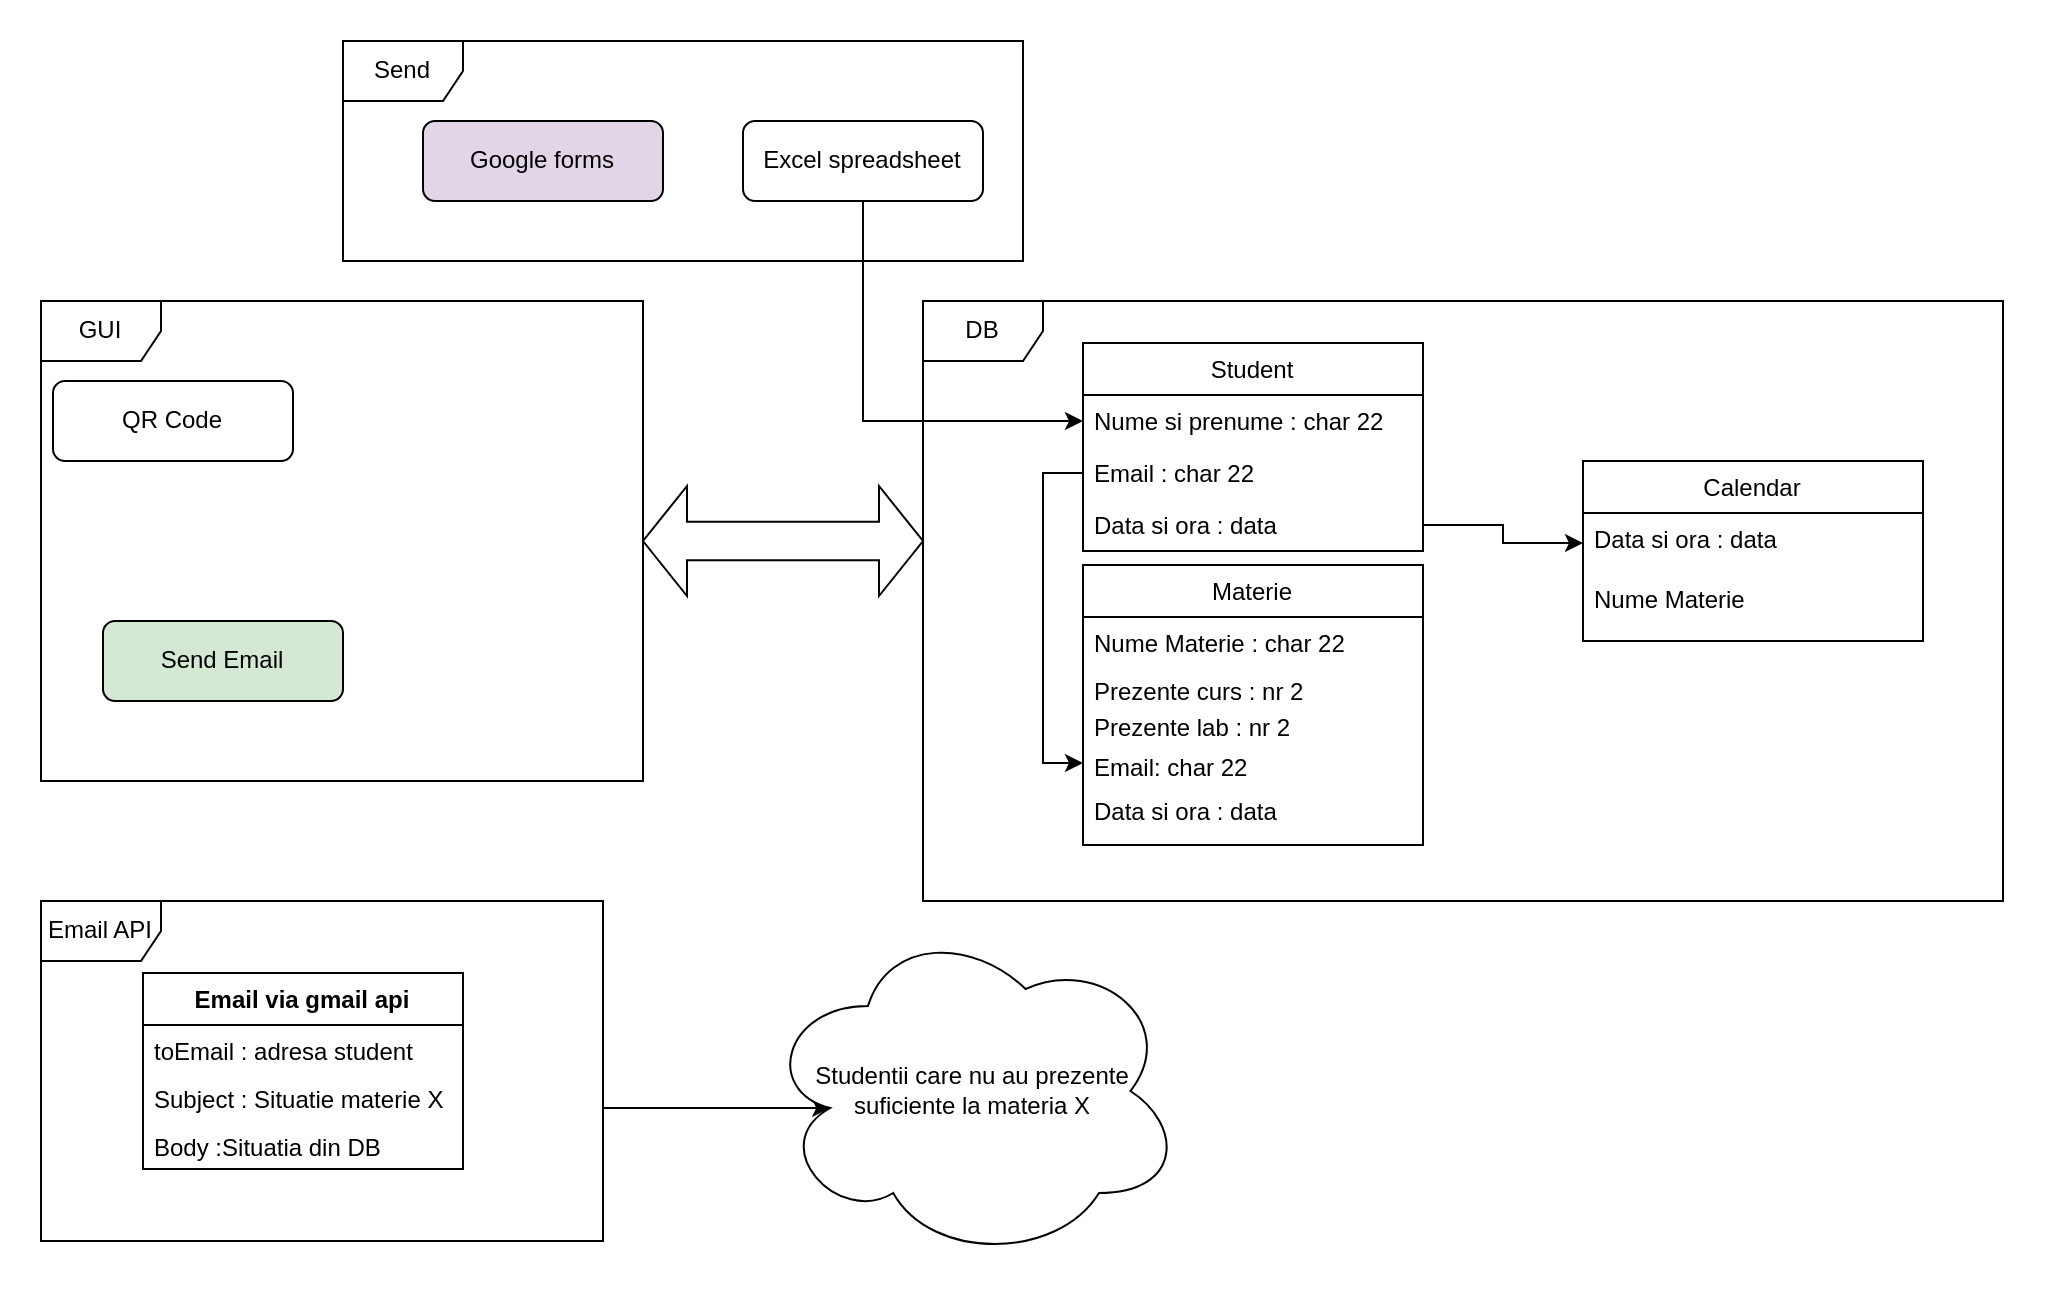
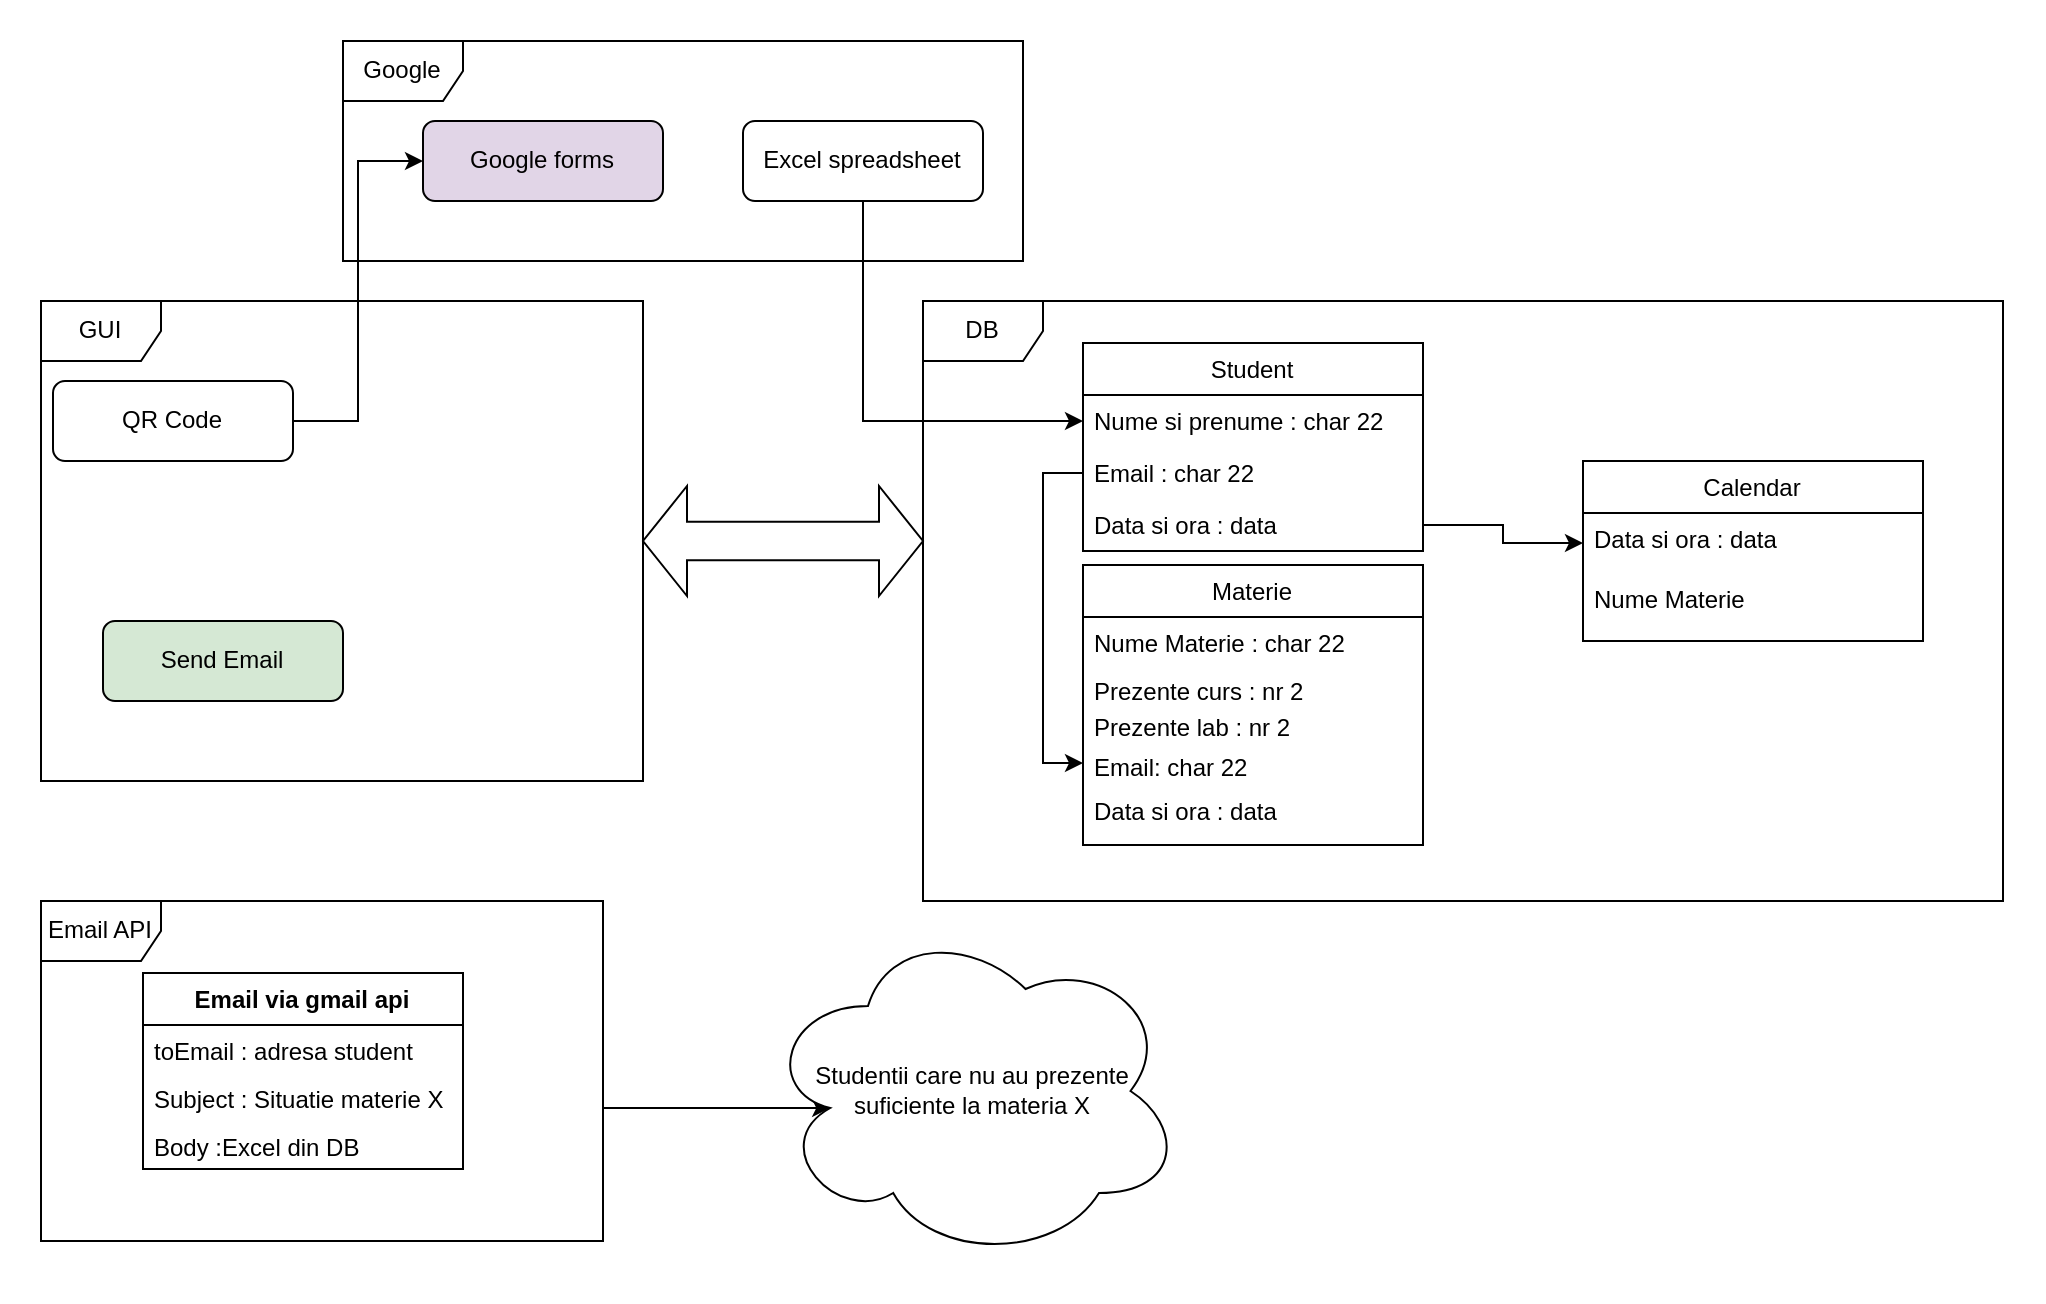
node "Send": label "Send" -> "Google"
edge "QR Code" -> "Google forms": added
node "Body :Situatia din DB": label "Body :Situatia din DB" -> "Body :Excel din DB"
